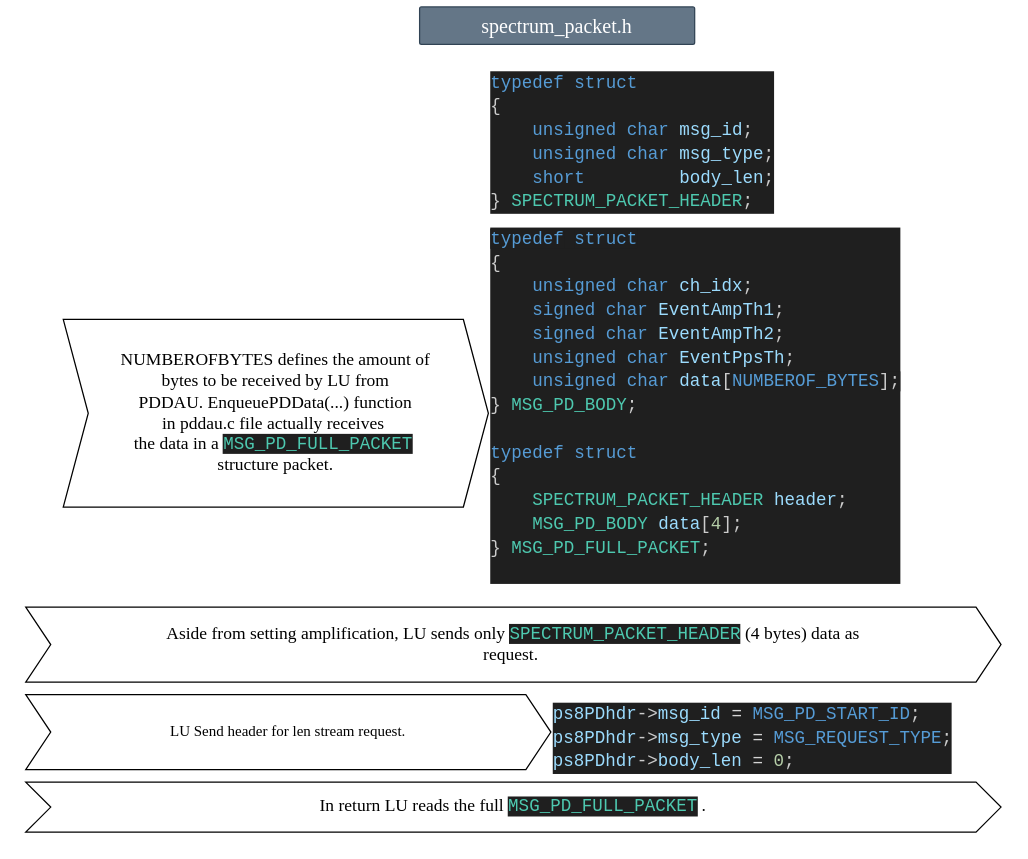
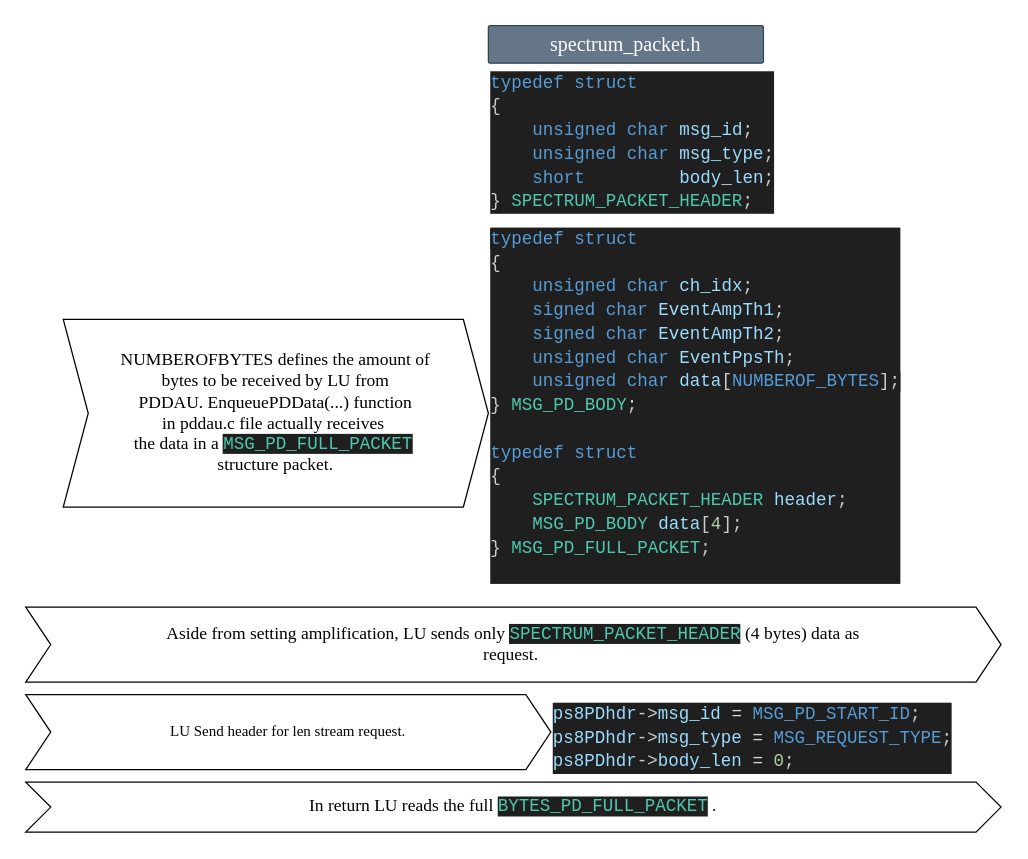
node "spectrum_packet.h": moved (557, 26) -> (626, 44)
node "In return LU reads the full MSG_PD_FULL_PACKET .": label "In return LU reads the full MSG_PD_FULL_PACKET ." -> "In return LU reads the full BYTES_PD_FULL_PACKET ."
